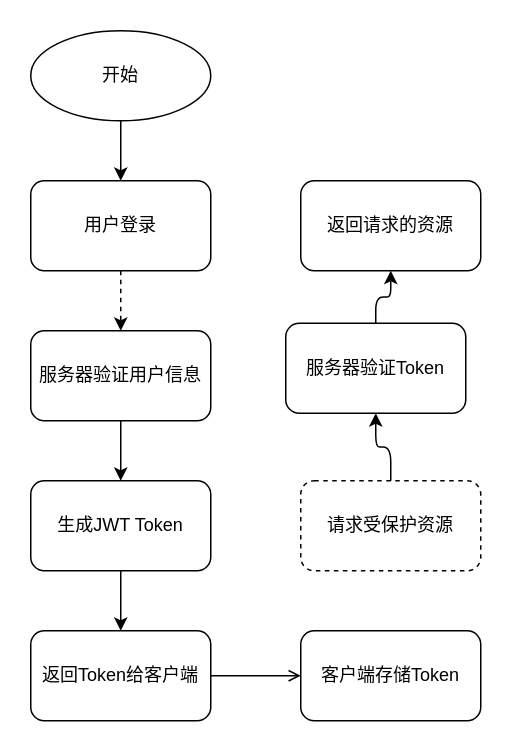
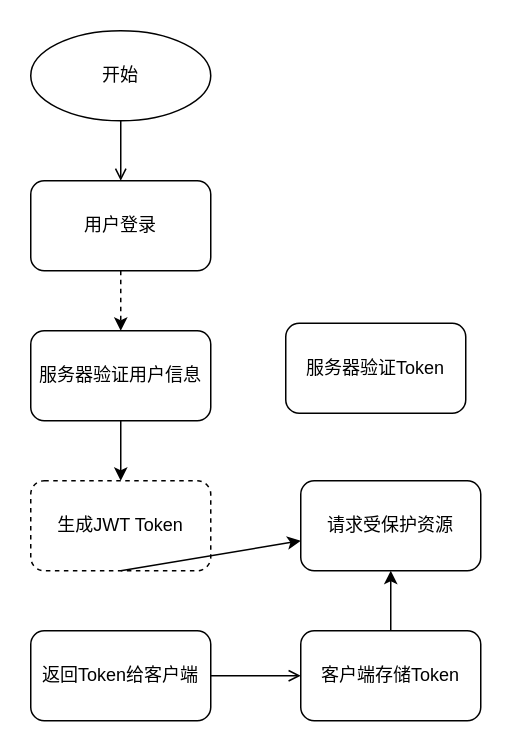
edge "开始" -> "用户登录": arrowhead classic -> open
node "返回请求的资源": removed
edge "服务器验证Token" -> "返回请求的资源": removed
edge "请求受保护资源" -> "服务器验证Token": removed
node "生成JWT Token": style solid -> dashed
node "请求受保护资源": style dashed -> solid
edge "生成JWT Token" -> "返回Token给客户端": now "生成JWT Token" -> "请求受保护资源"
edge "客户端存储Token" -> "请求受保护资源": added
